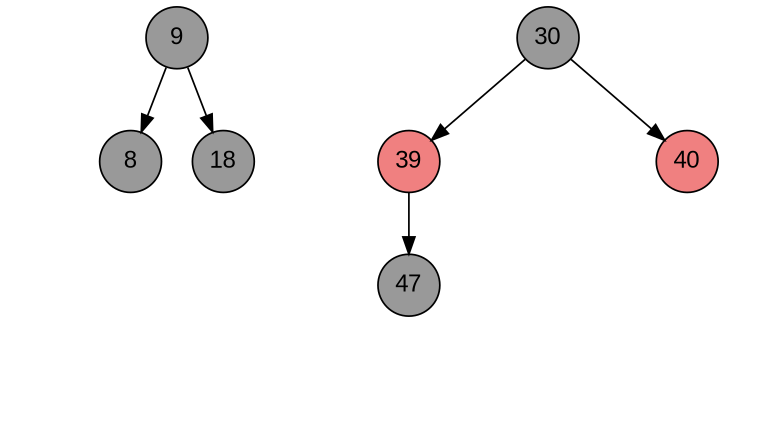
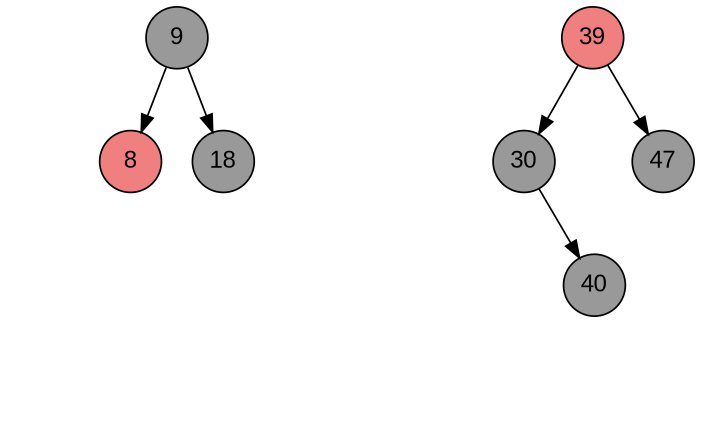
edge "30" -> "39": reversed
node "8": fillcolor grey60 -> lightcoral
node "40": fillcolor lightcoral -> grey60
